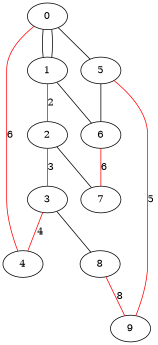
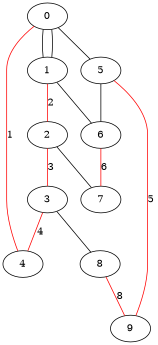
edge "0" -- "4": label "6" -> "1"
